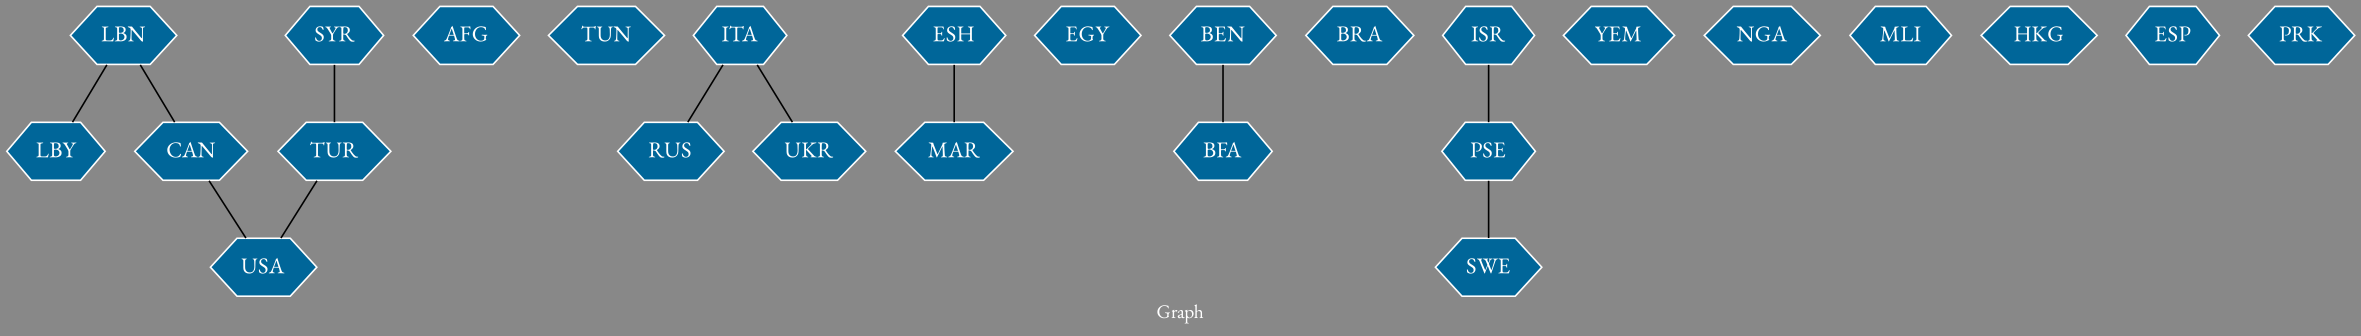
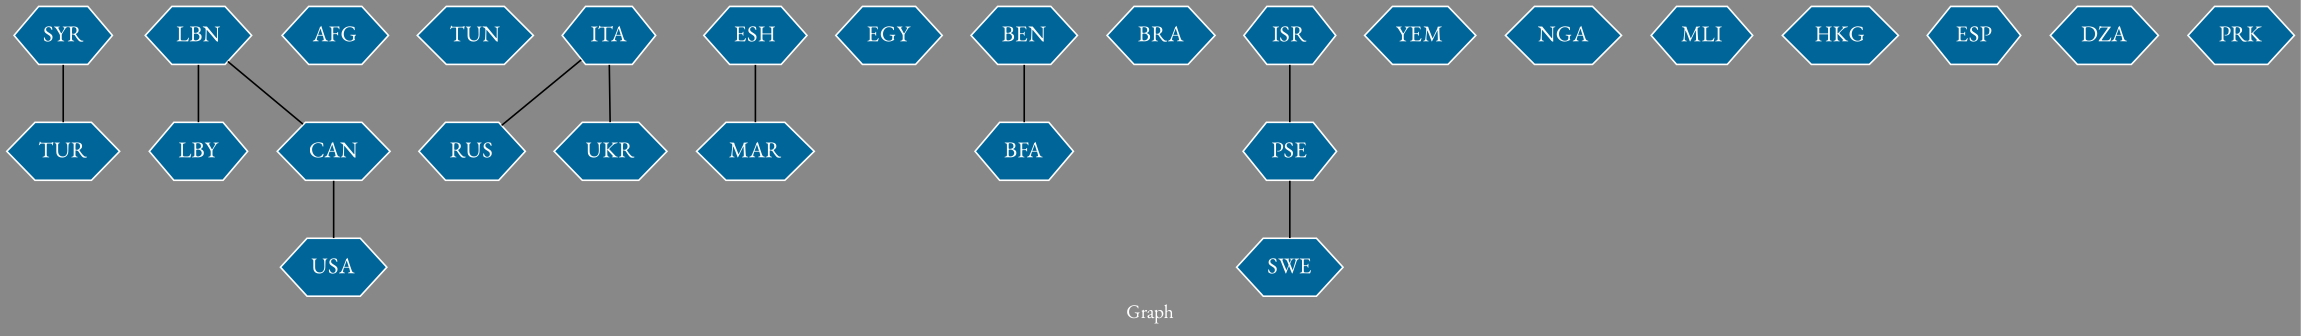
node "DZA": added
edge "TUR" -- "USA": removed
